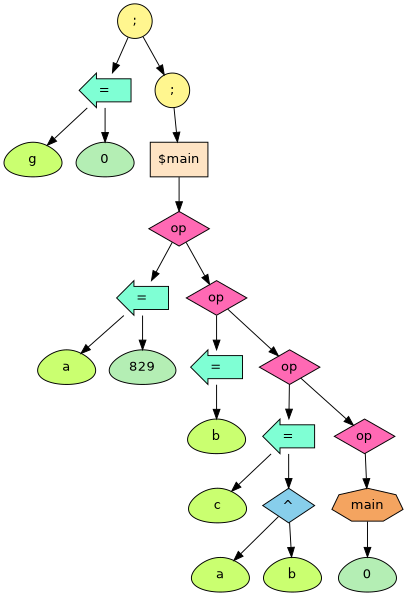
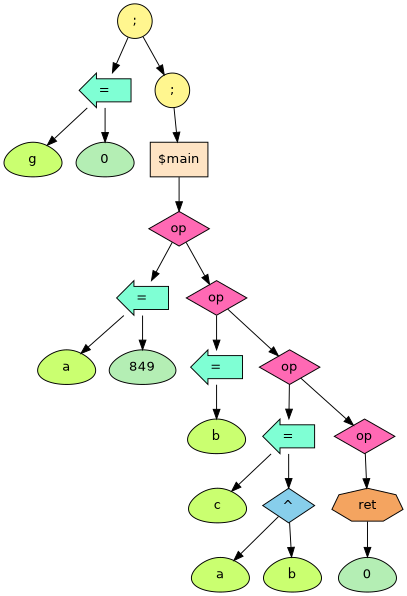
node "829": label "829" -> "849"
node "main": label "main" -> "ret"
